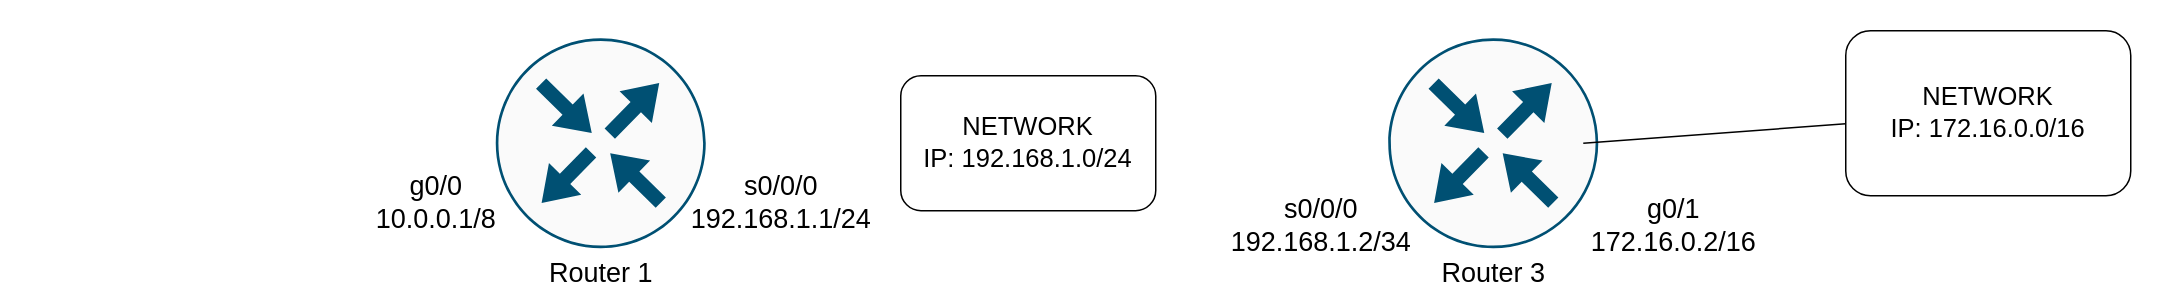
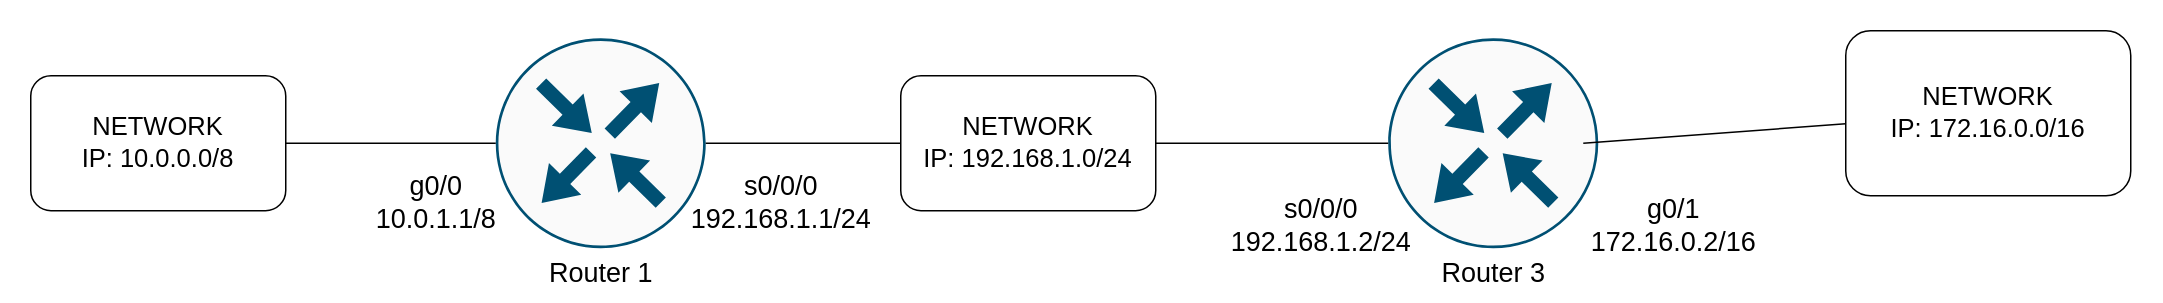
node "NETWORK IP: 10.0.0.0/8": added
edge "NETWORK IP: 10.0.0.0/8" -- "Router 1": added
edge "Router 1" -- "NETWORK IP: 192.168.1.0/24": added
edge "NETWORK IP: 192.168.1.0/24" -- "Router 3": added
node "g0/0 10.0.0.1/8": label "g0/0 10.0.0.1/8" -> "g0/0 10.0.1.1/8"
node "s0/0/0 192.168.1.2/34": label "s0/0/0 192.168.1.2/34" -> "s0/0/0 192.168.1.2/24"
